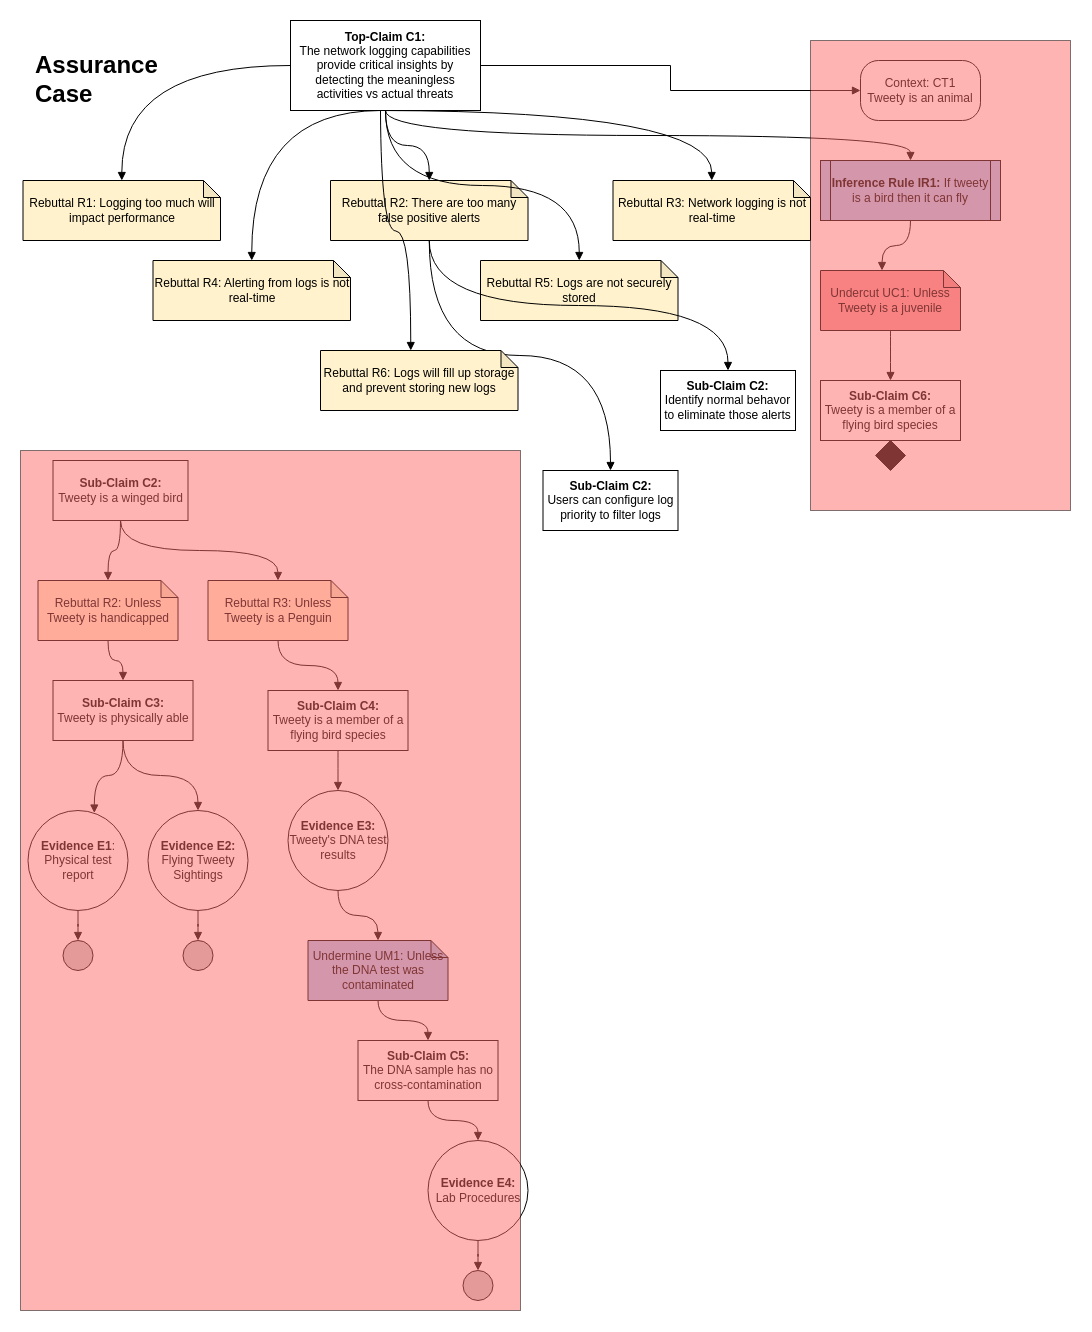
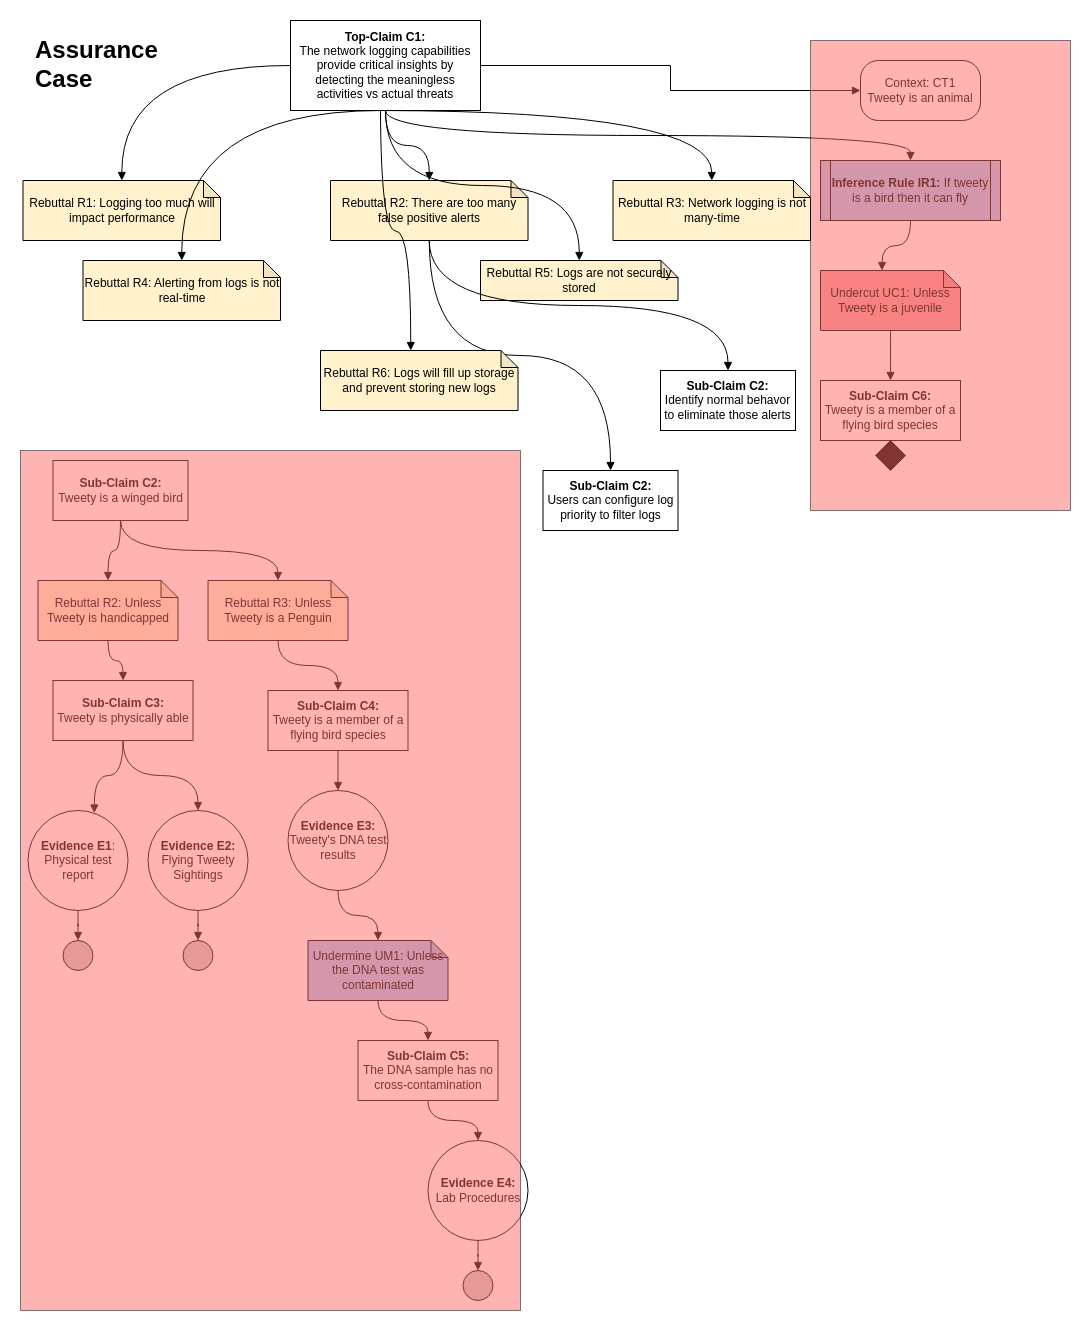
node "Assurance Case": moved (126, 86) -> (126, 71)
node "Rebuttal R3: Network logging is not real-time": label "Rebuttal R3: Network logging is not real-time" -> "Rebuttal R3: Network logging is not many-time"
node "Rebuttal R4: Alerting from logs is not real-time": moved (252, 291) -> (182, 291)
node "Rebuttal R5: Logs are not securely stored": size 198x60 -> 198x40
